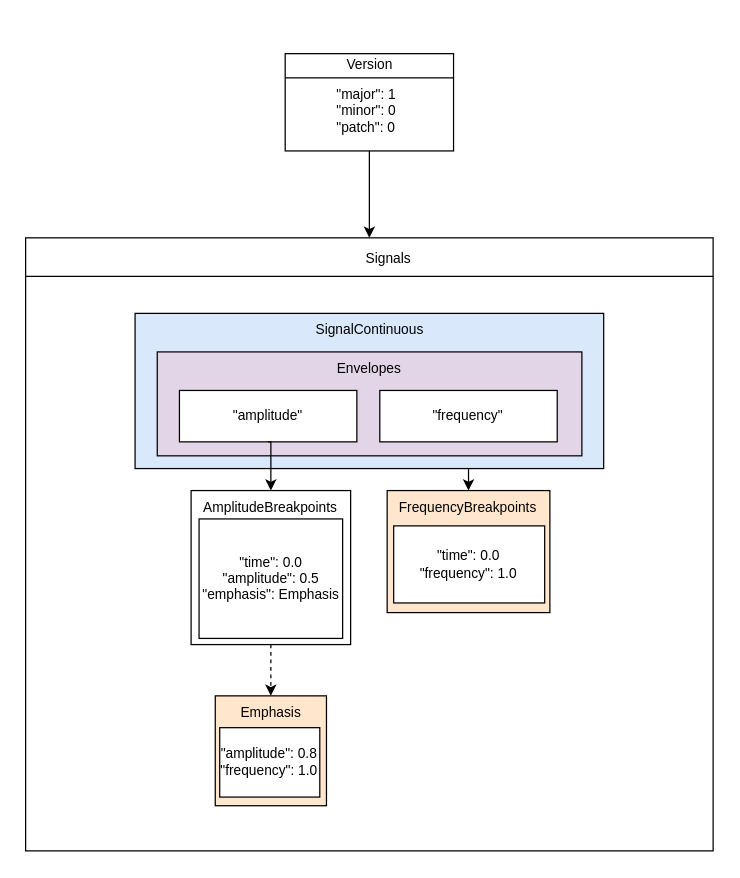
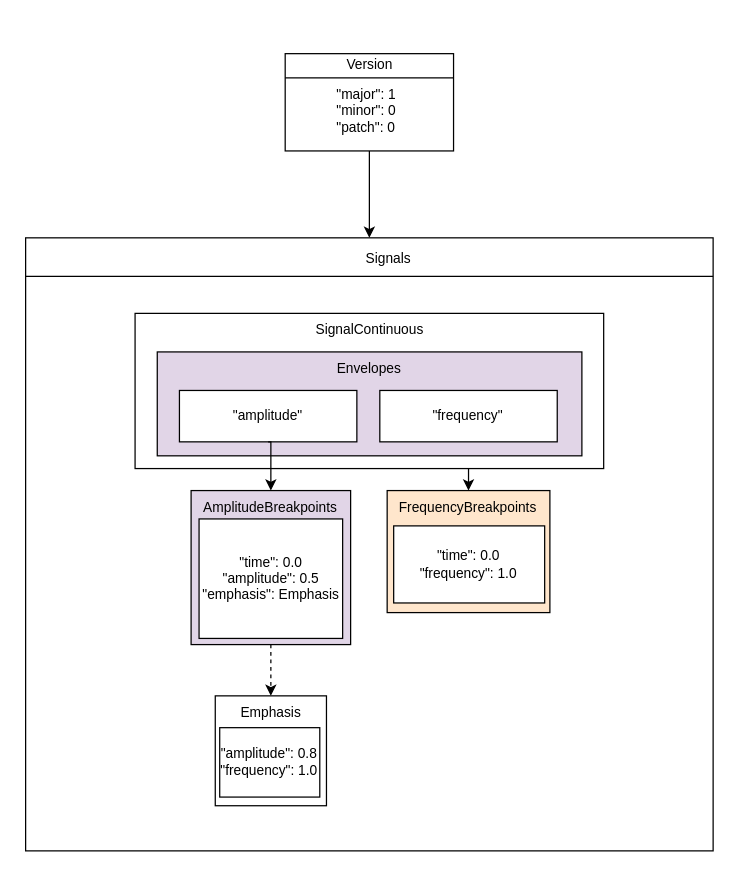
node "SignalContinuous": fillcolor #dae8fc -> #ffffff
node "AmplitudeBreakpoints": fillcolor #ffffff -> #e1d5e7
node "Emphasis": fillcolor #ffe6cc -> #ffffff
